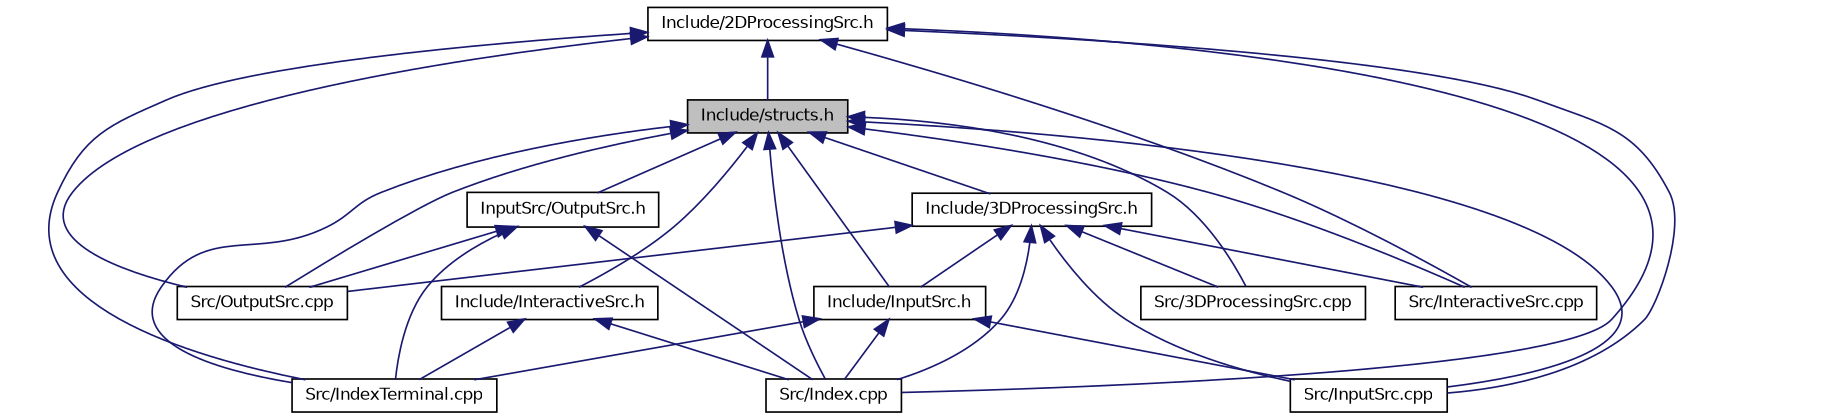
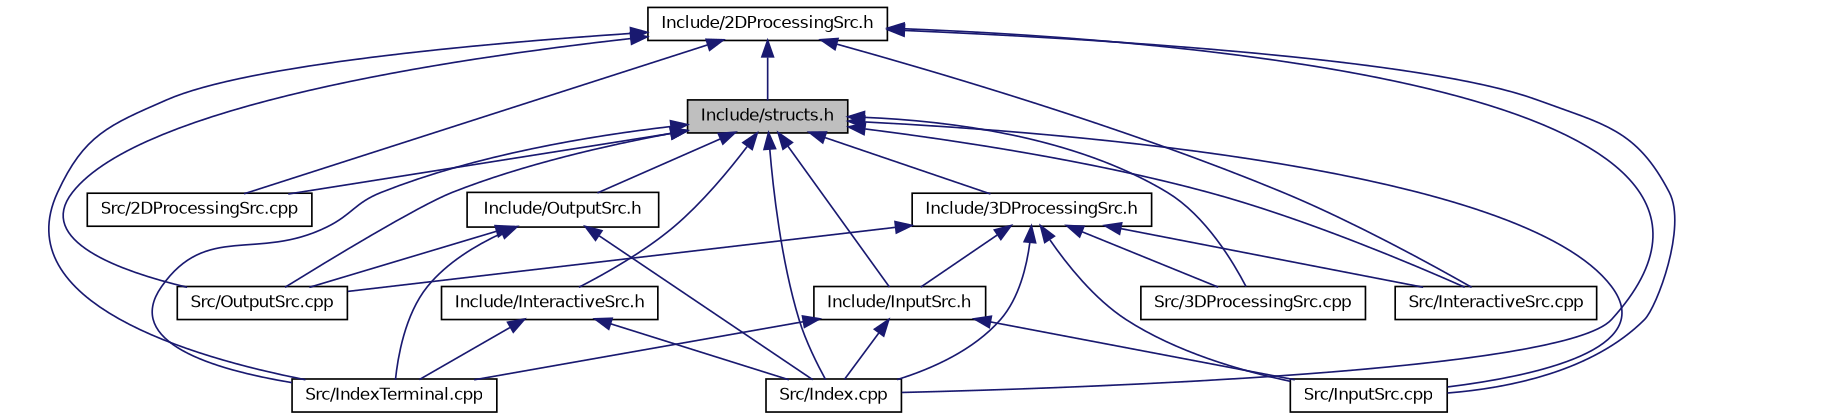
node "Src/2DProcessingSrc.cpp": added
node "InputSrc/OutputSrc.h": label "InputSrc/OutputSrc.h" -> "Include/OutputSrc.h"
